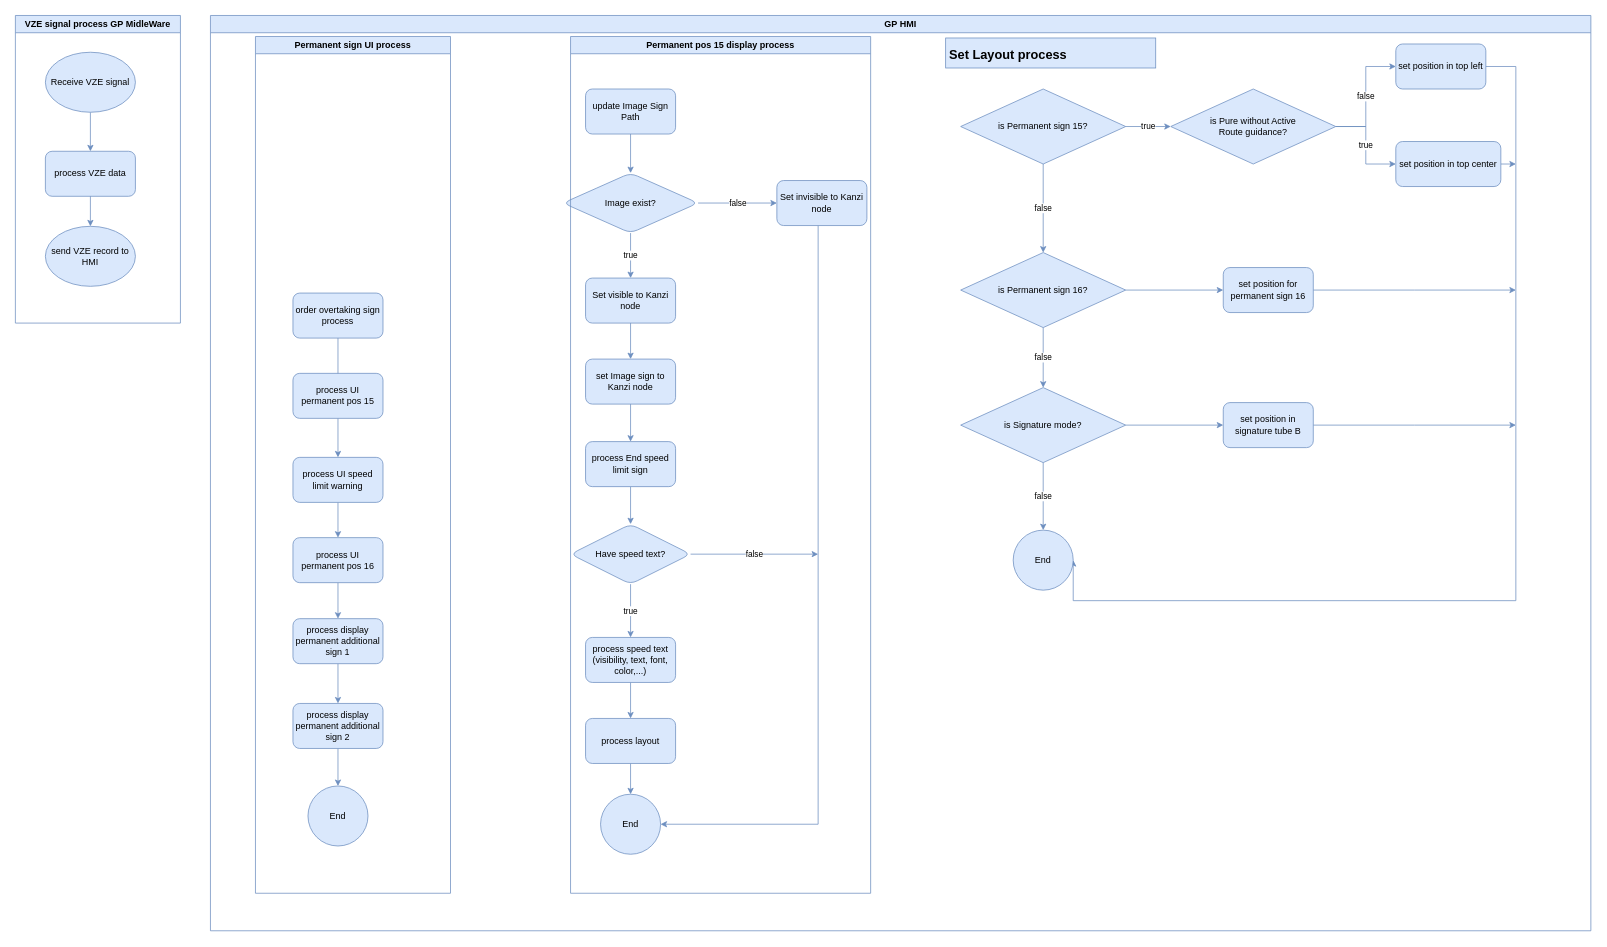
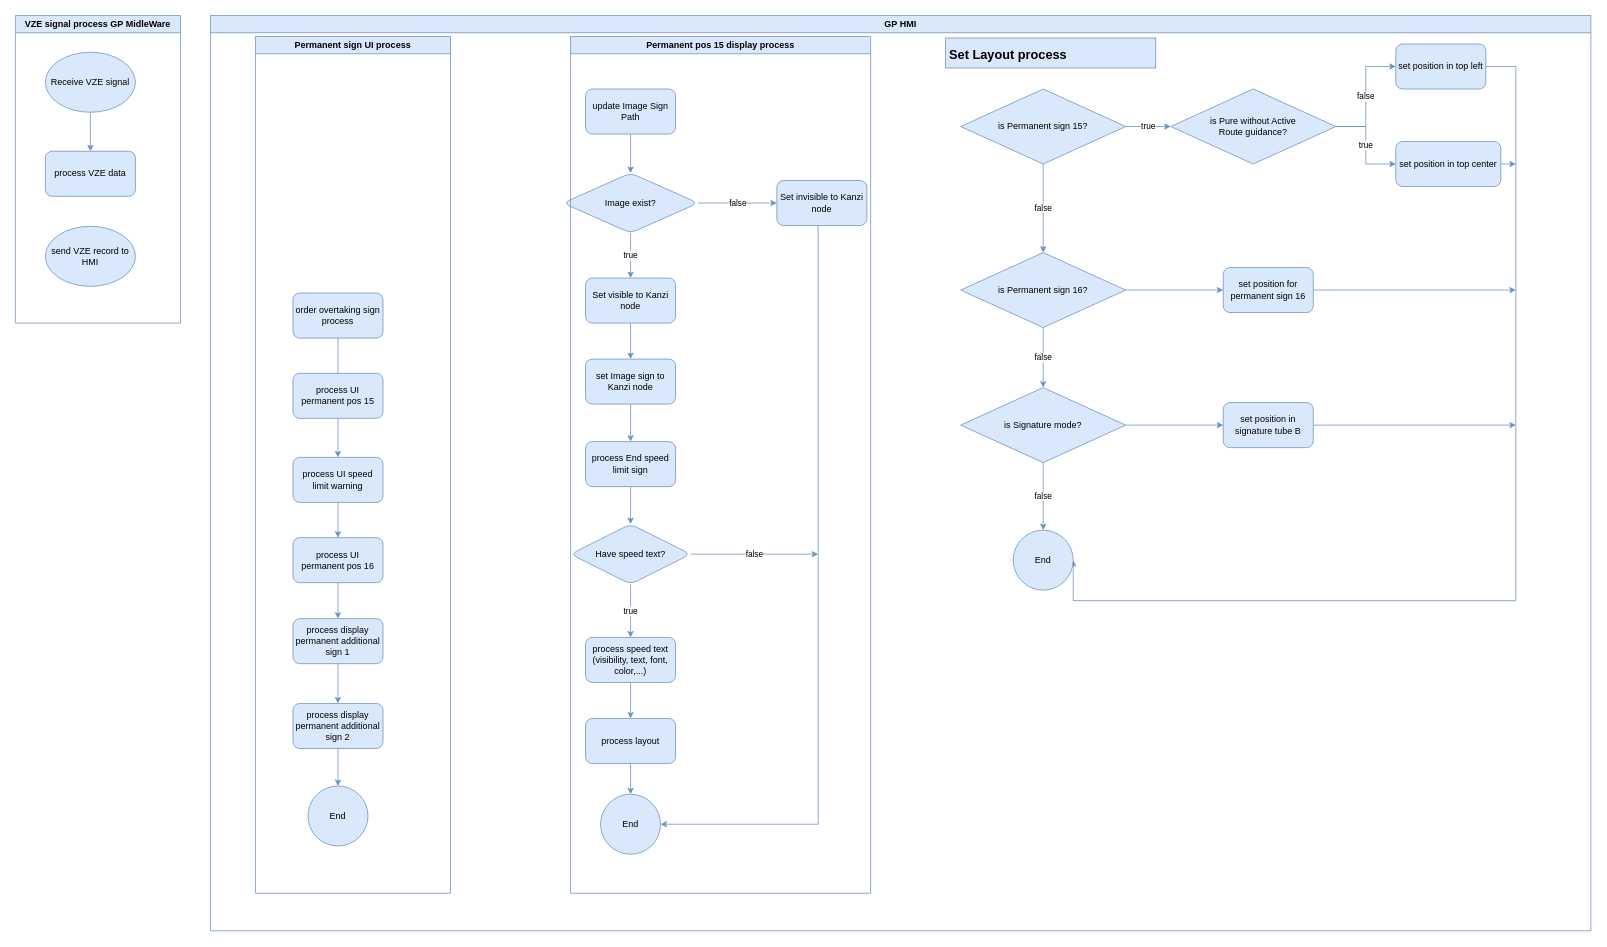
edge "process VZE data" -> "send VZE record to HMI": removed
